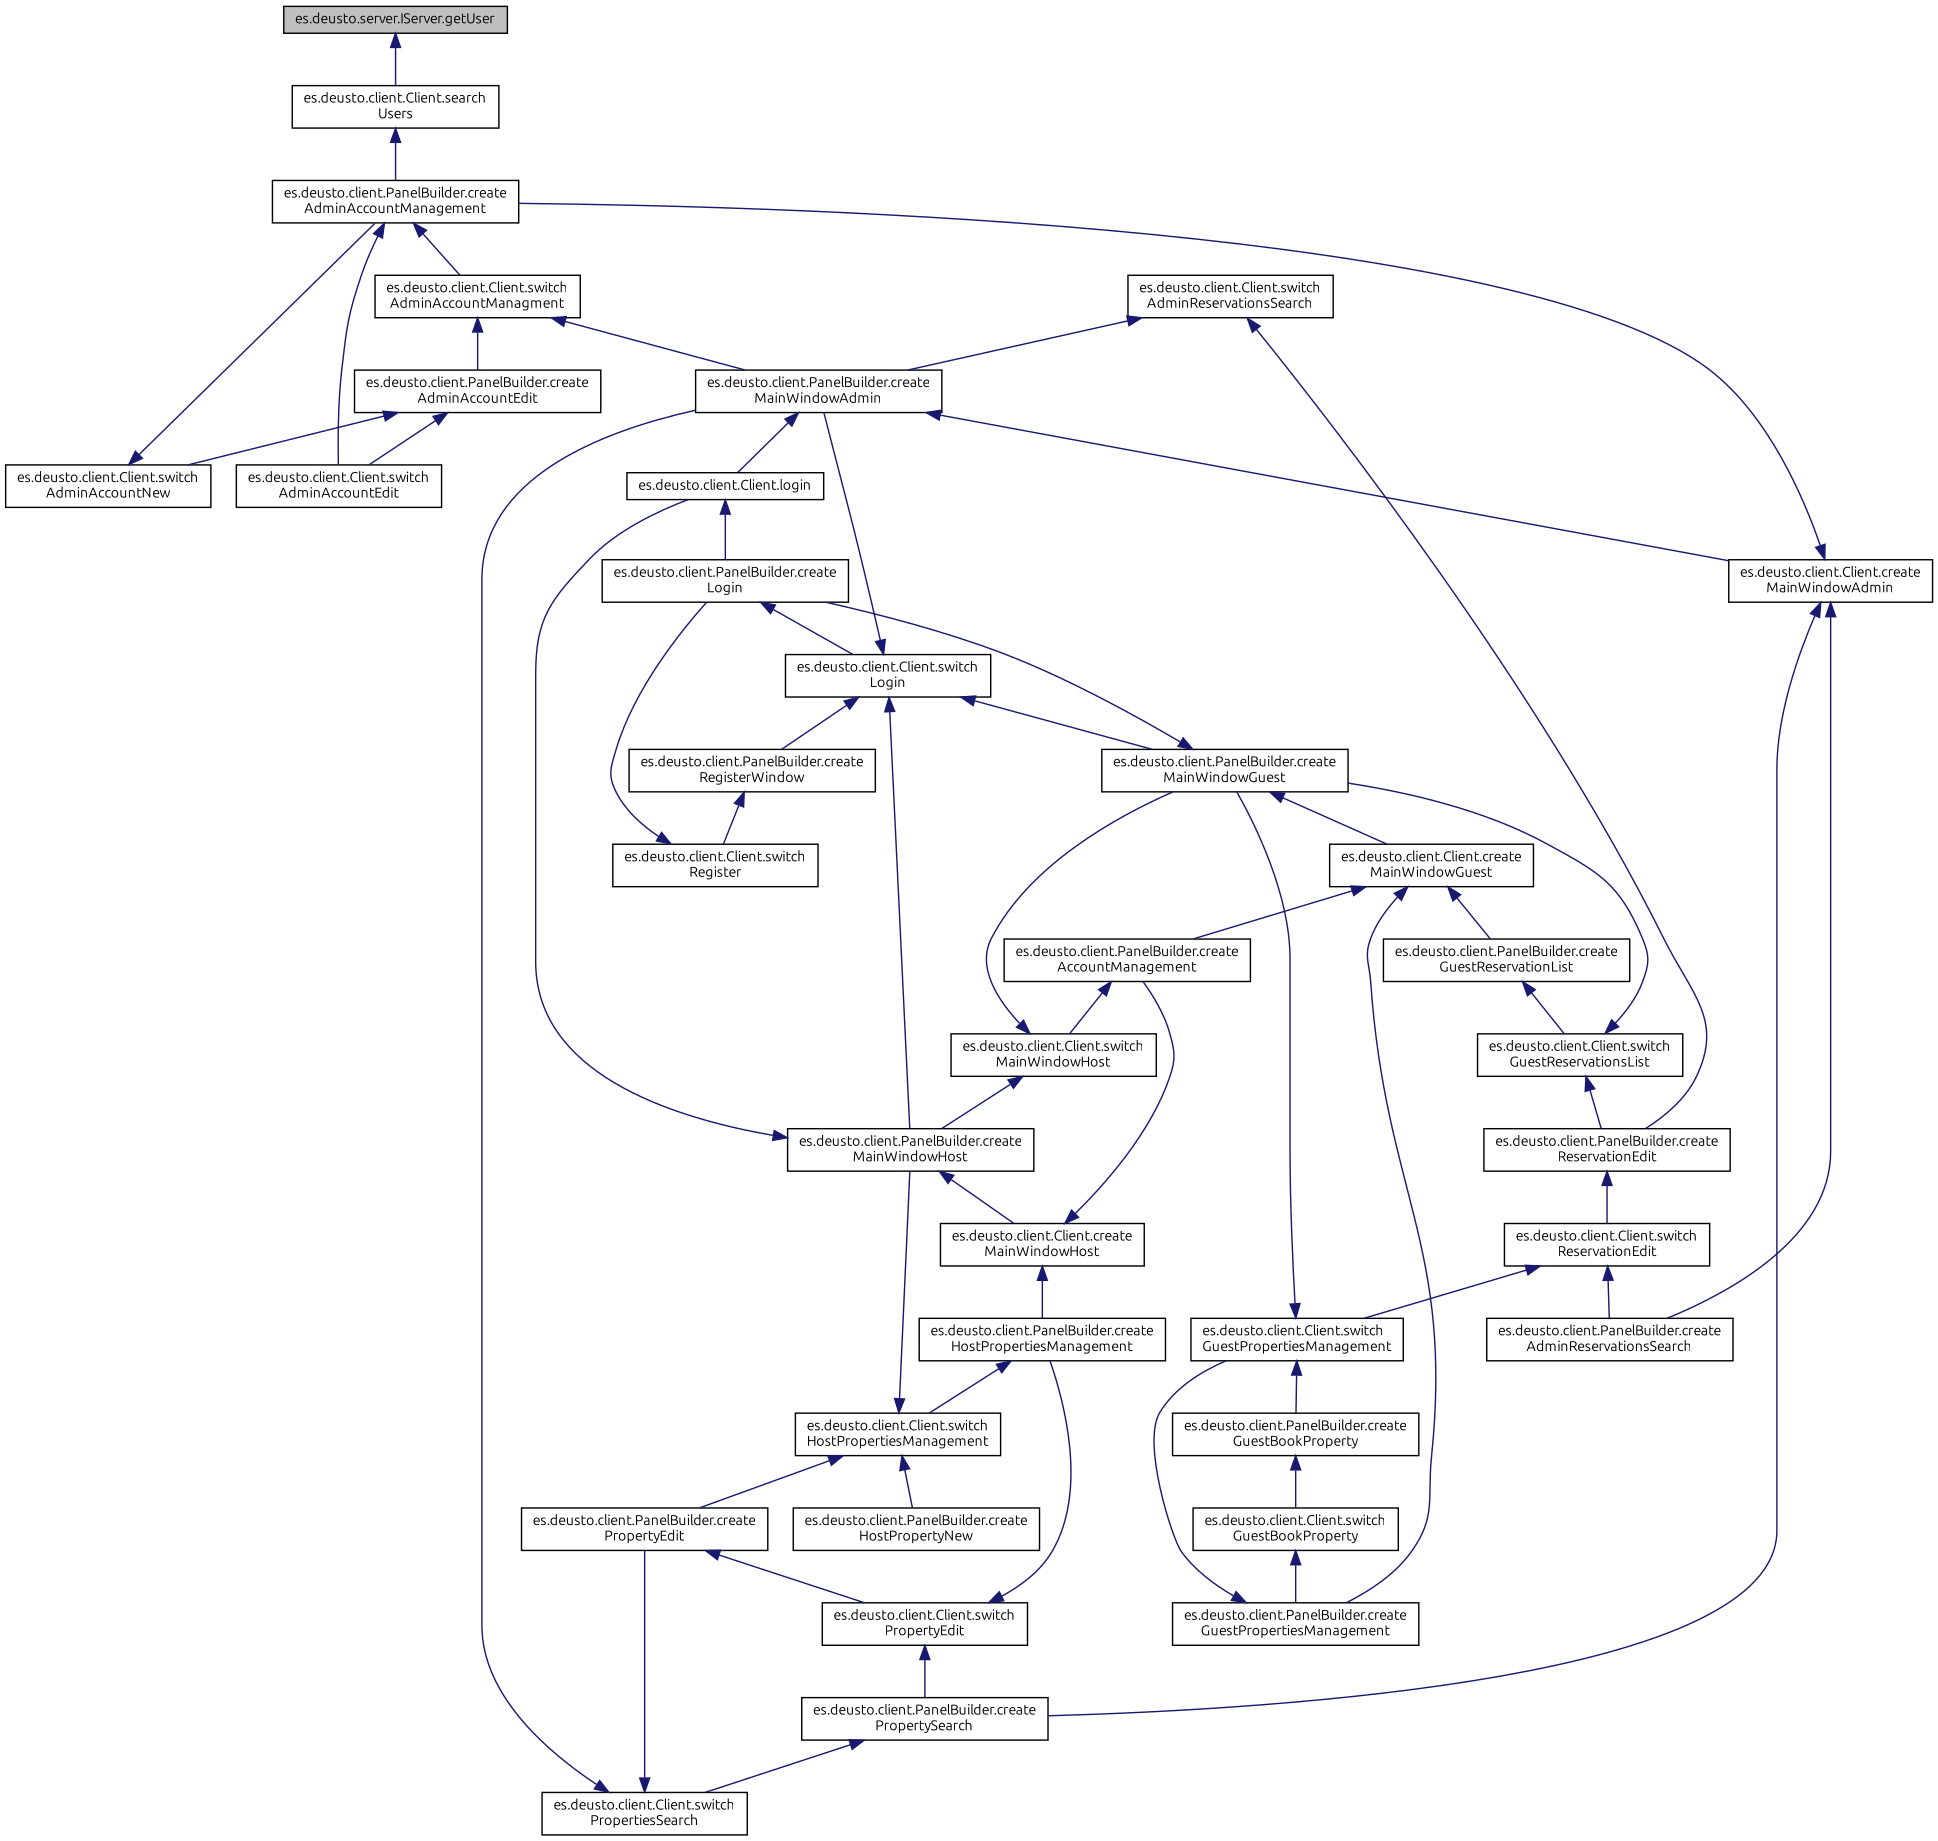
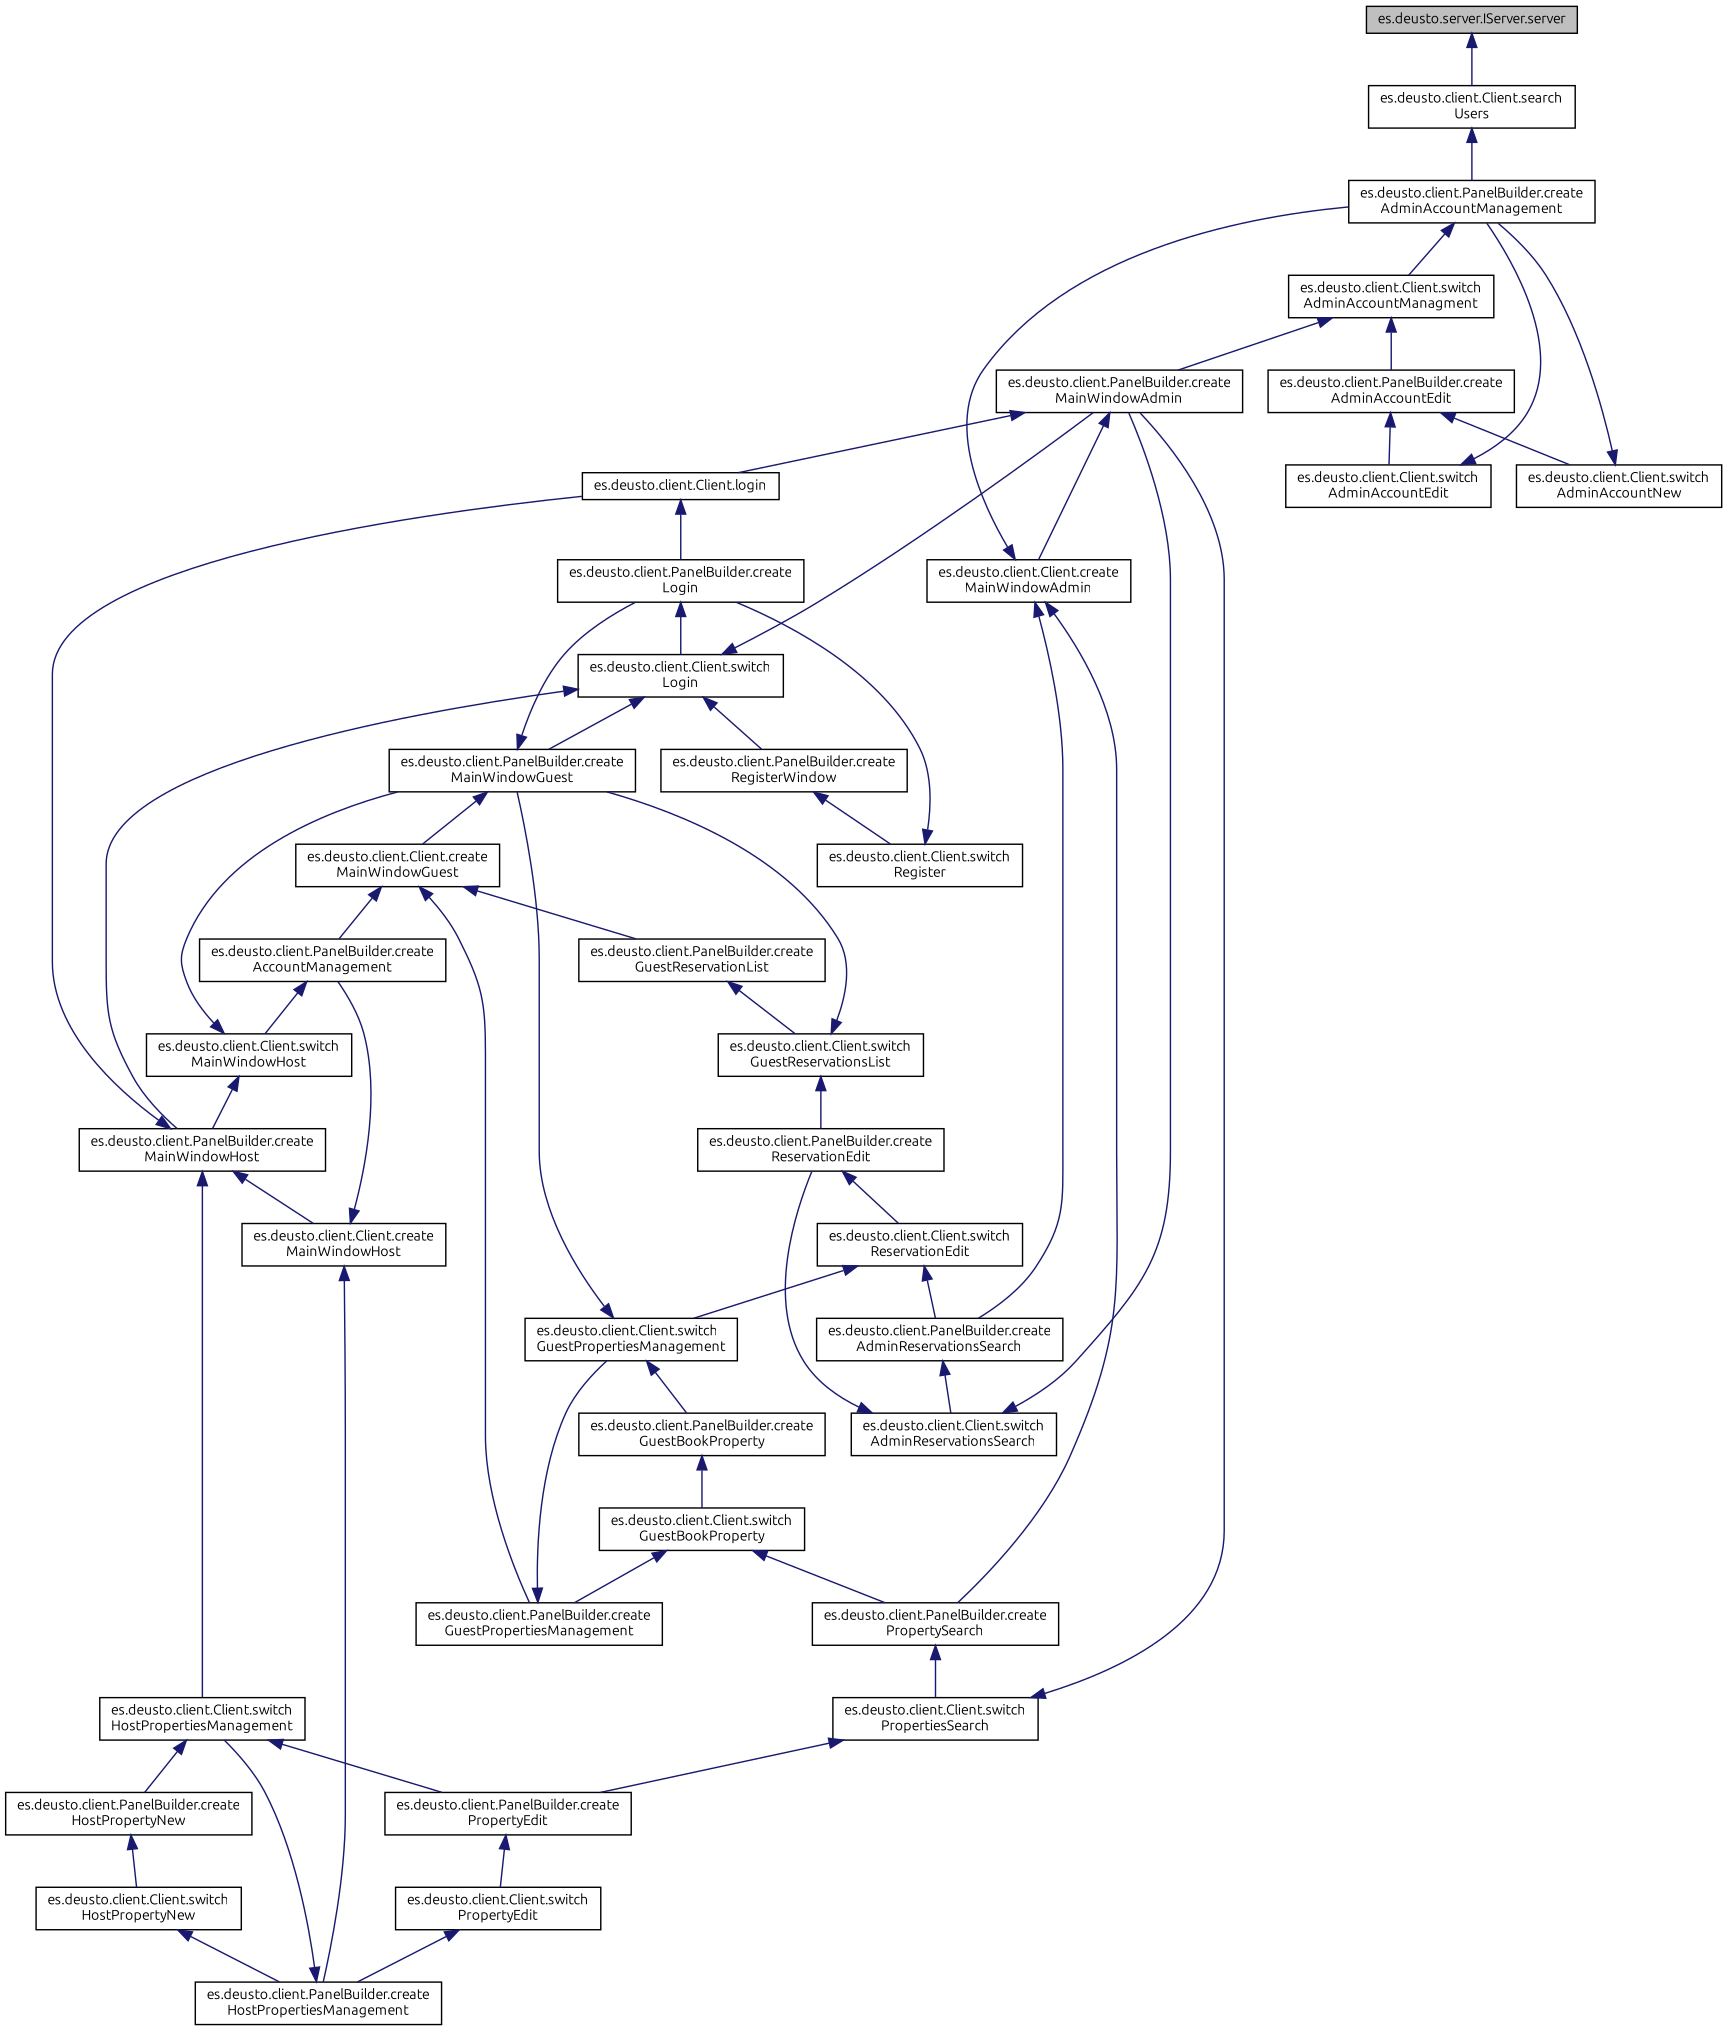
node "es.deusto.server.IServer.getUser": label "es.deusto.server.IServer.getUser" -> "es.deusto.server.IServer.server"
edge "es.deusto.client.Client.switch AdminAccountEdit" -> "es.deusto.client.PanelBuilder.create AdminAccountManagement": reversed
edge "es.deusto.client.PanelBuilder.create MainWindowHost" -> "es.deusto.client.Client.switch HostPropertiesManagement": reversed
edge "es.deusto.client.Client.switch AdminReservationsSearch" -> "es.deusto.client.PanelBuilder.create AdminReservationsSearch": added
edge "es.deusto.client.PanelBuilder.create PropertySearch" -> "es.deusto.client.Client.switch PropertyEdit": now "es.deusto.client.PanelBuilder.create PropertySearch" -> "es.deusto.client.Client.switch GuestBookProperty"
node "es.deusto.client.Client.switch HostPropertyNew": added
